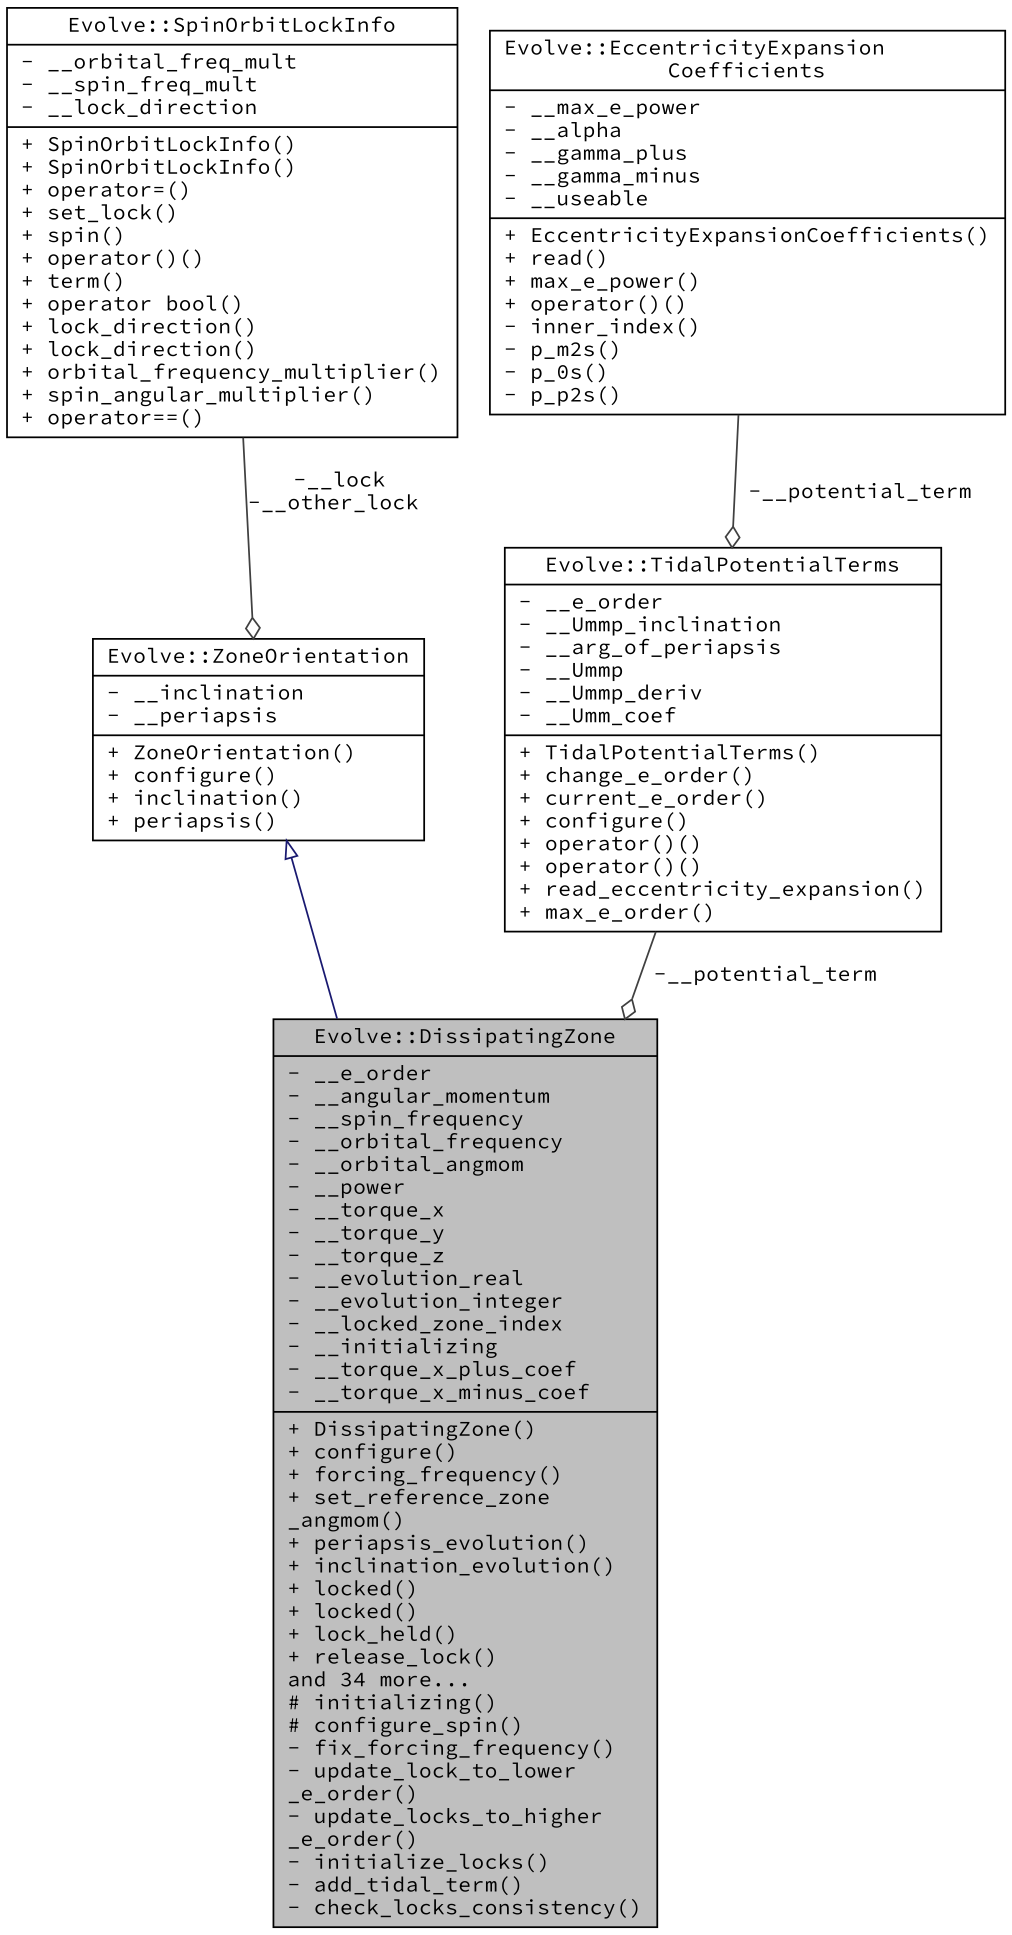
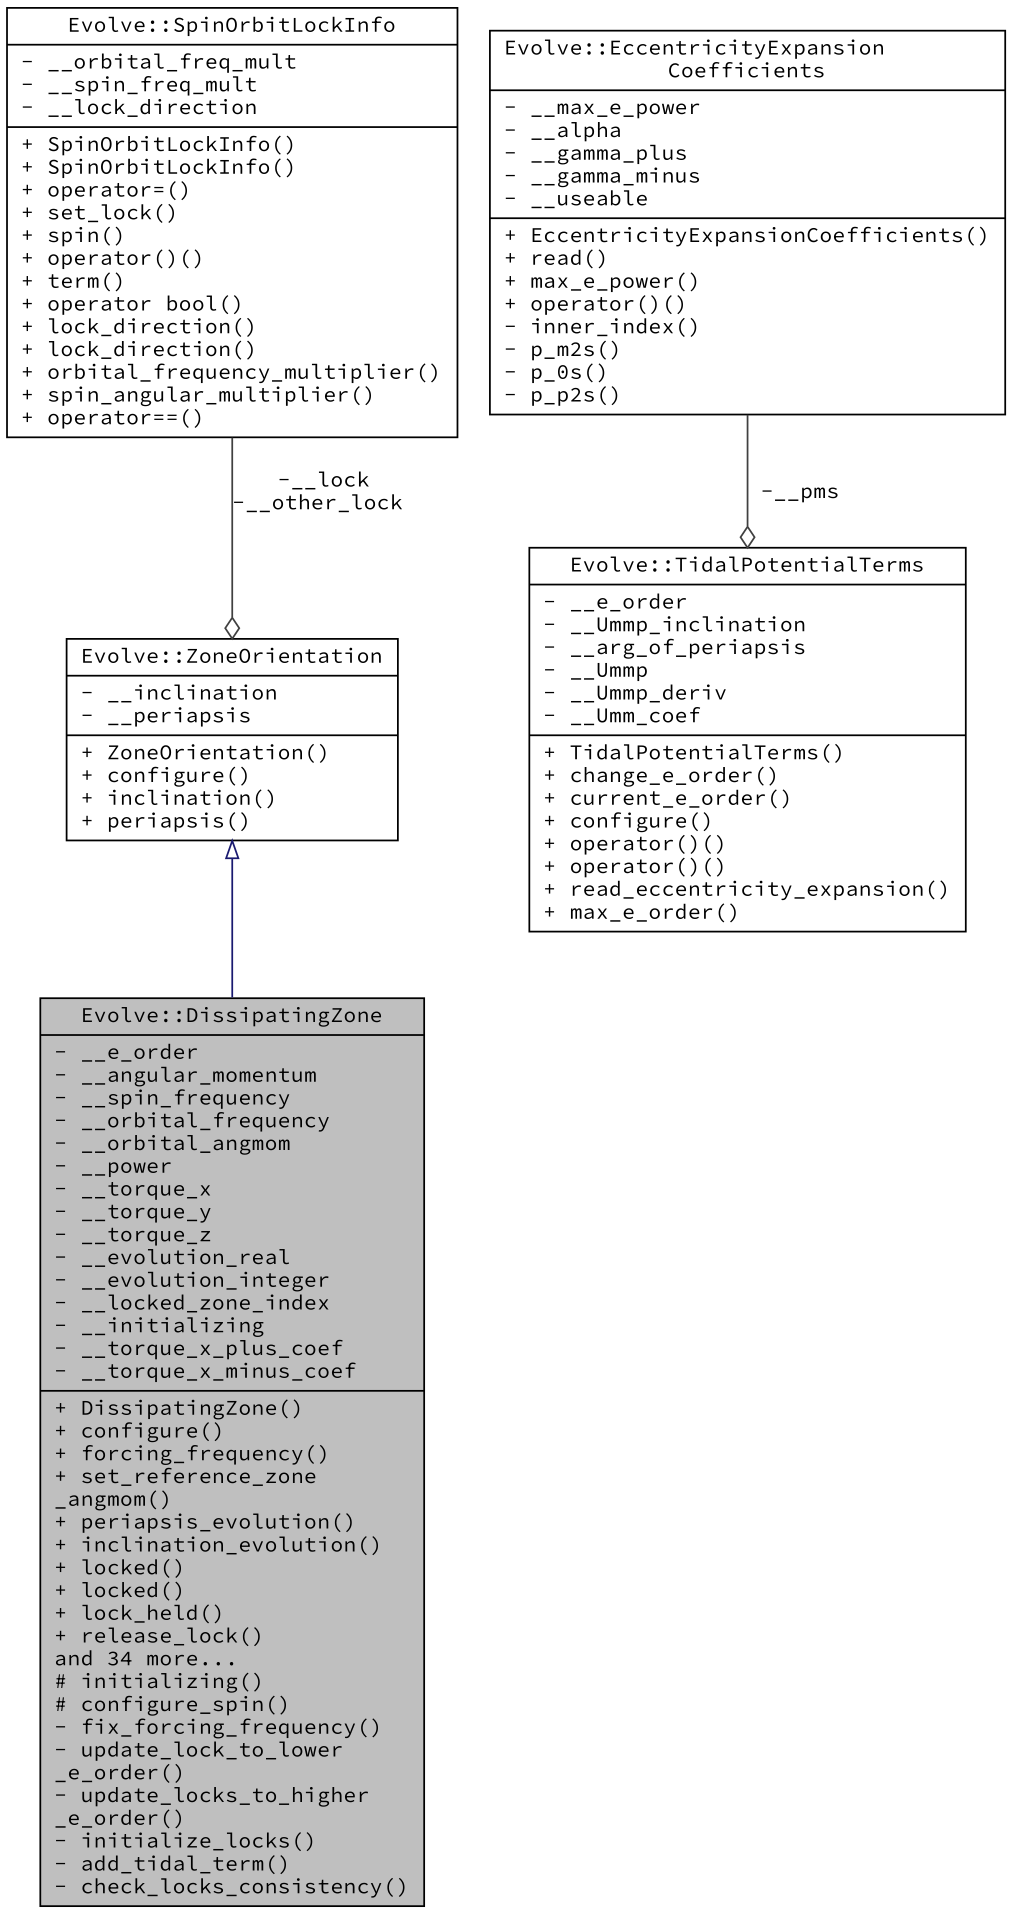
edge "Evolve::EccentricityExpansion" -> "Evolve::TidalPotentialTerms": label " -__potential_term" -> " -__pms"
edge "Evolve::TidalPotentialTerms" -> "Evolve::DissipatingZone": removed, label "-__potential_term"
